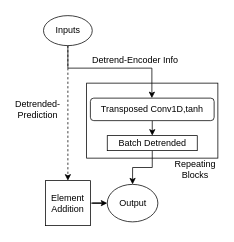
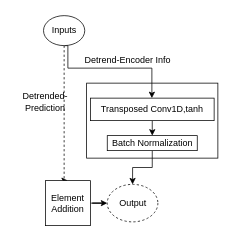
node "Inputs": size 49x30 -> 41x30
node "Detrend-Encoder Info": moved (135, 60) -> (128, 60)
node "Detrended-Prediction": moved (38, 109) -> (45, 102)
node "Transposed Conv1D,tanh": shape rounded rectangle -> rectangle
node "Batch Detrended": label "Batch Detrended" -> "Batch Normalization"
node "Repeating Blocks": removed
node "Output": style solid -> dashed
